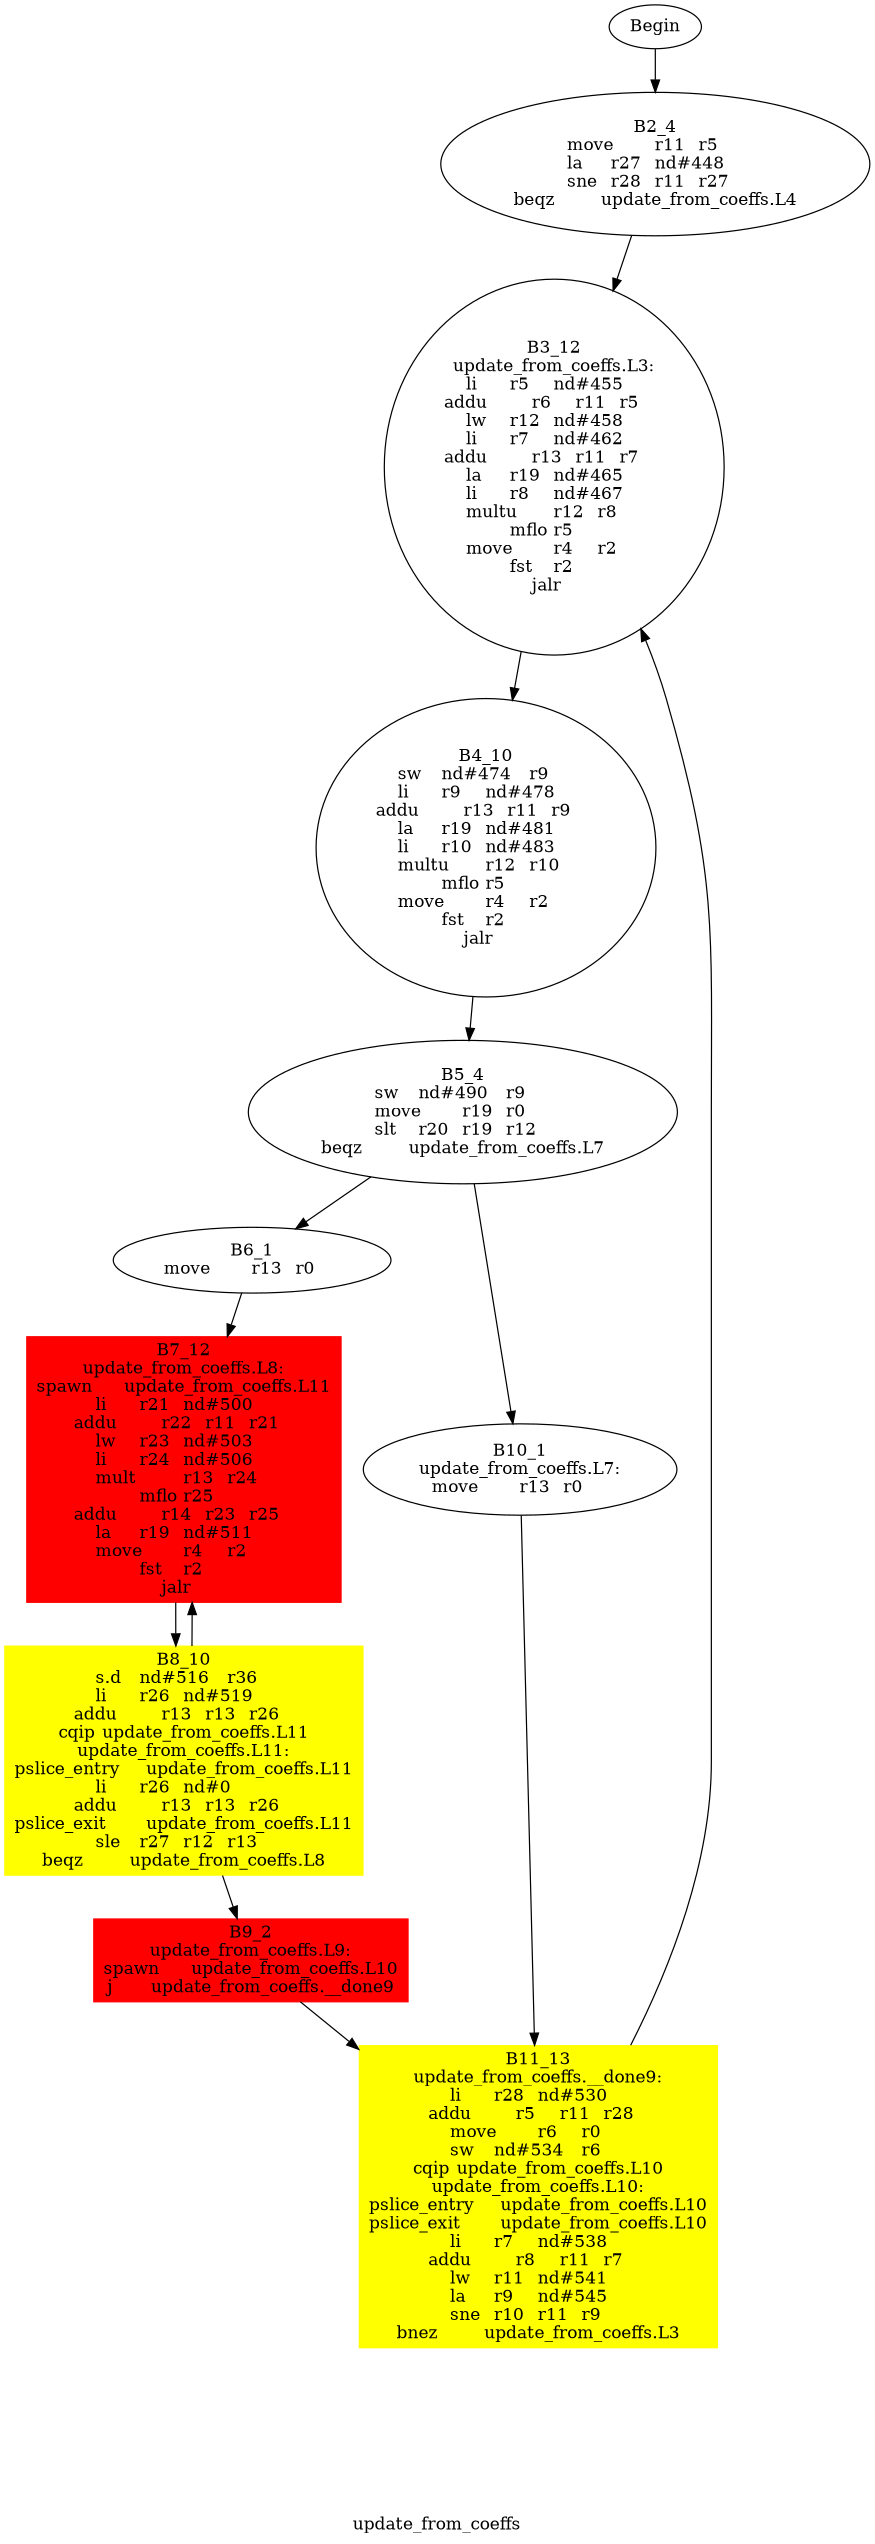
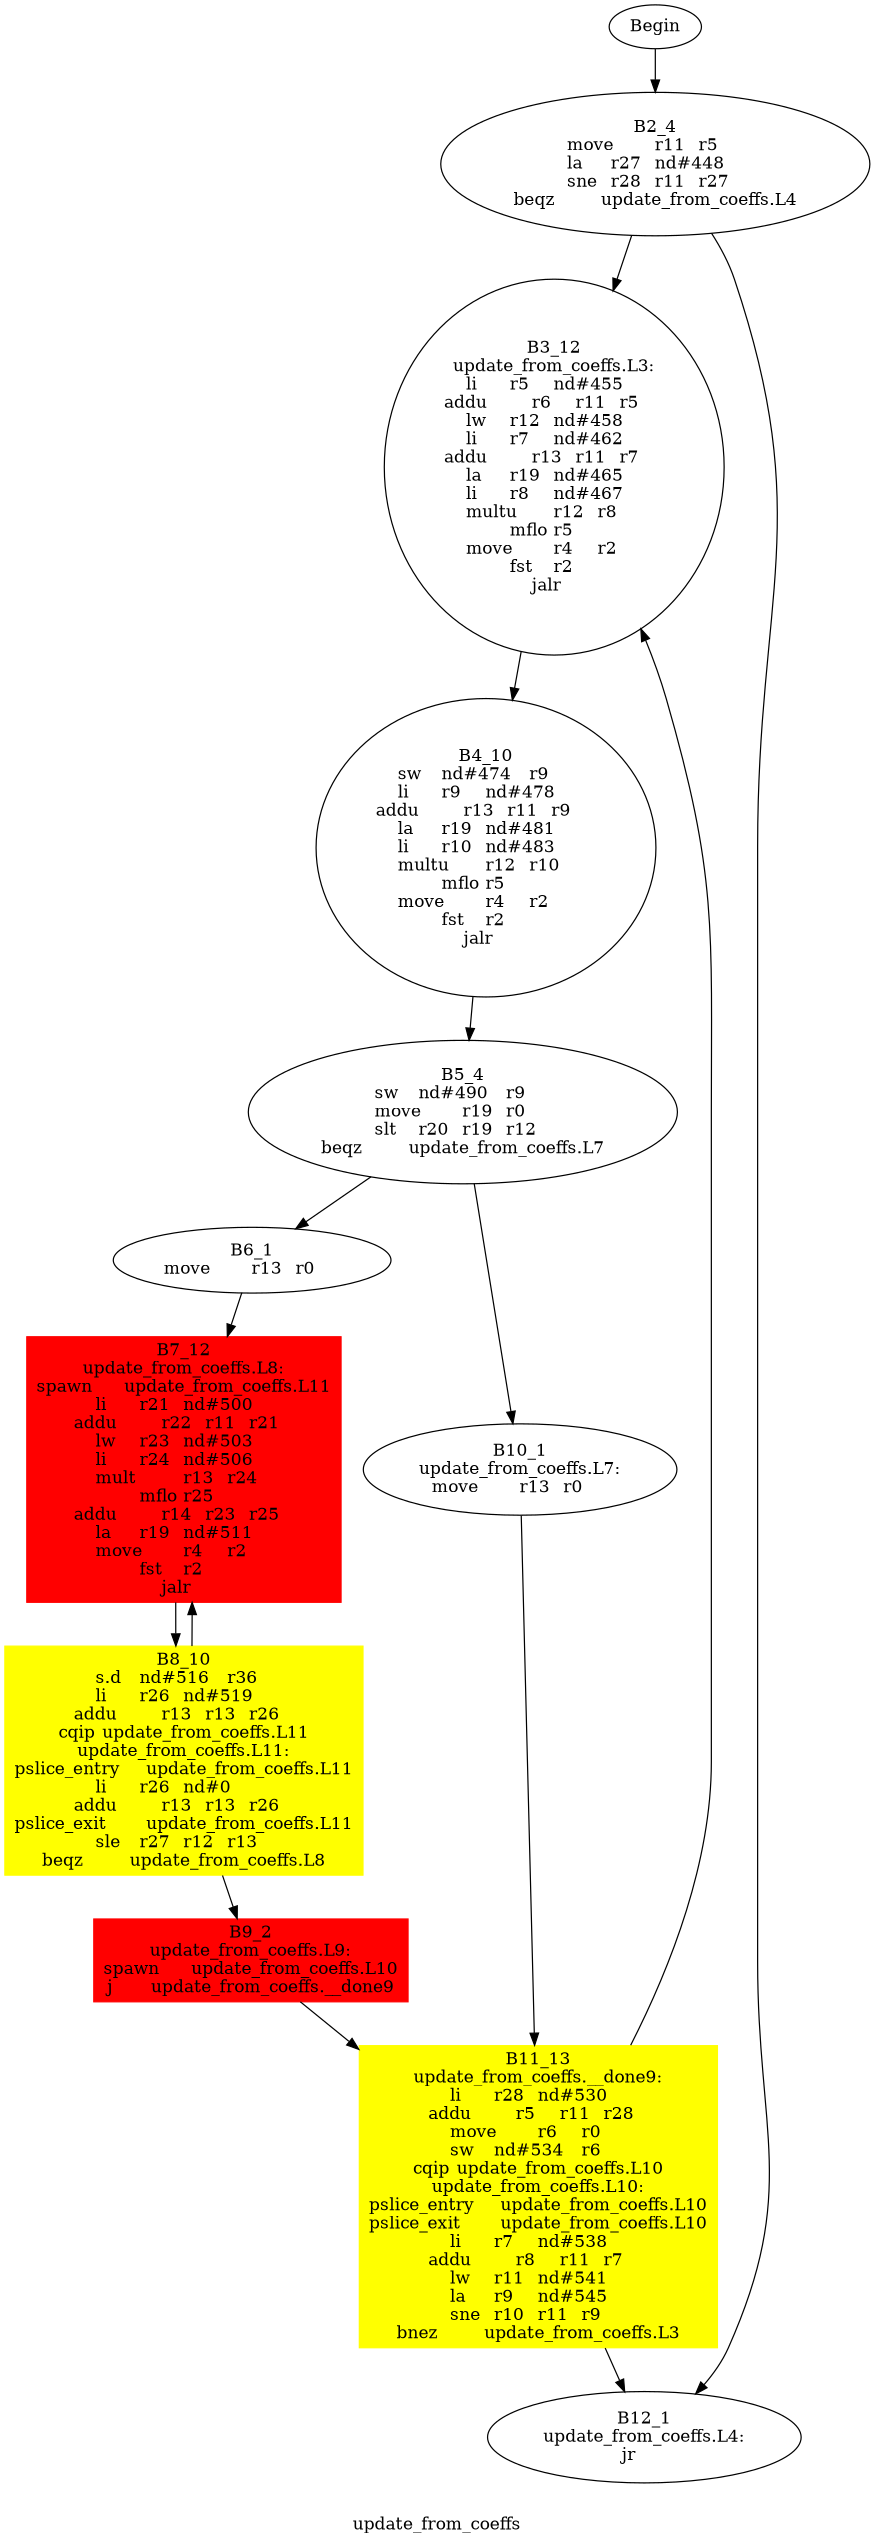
node "B12_1 update_from_coeffs.L4: jr": added
